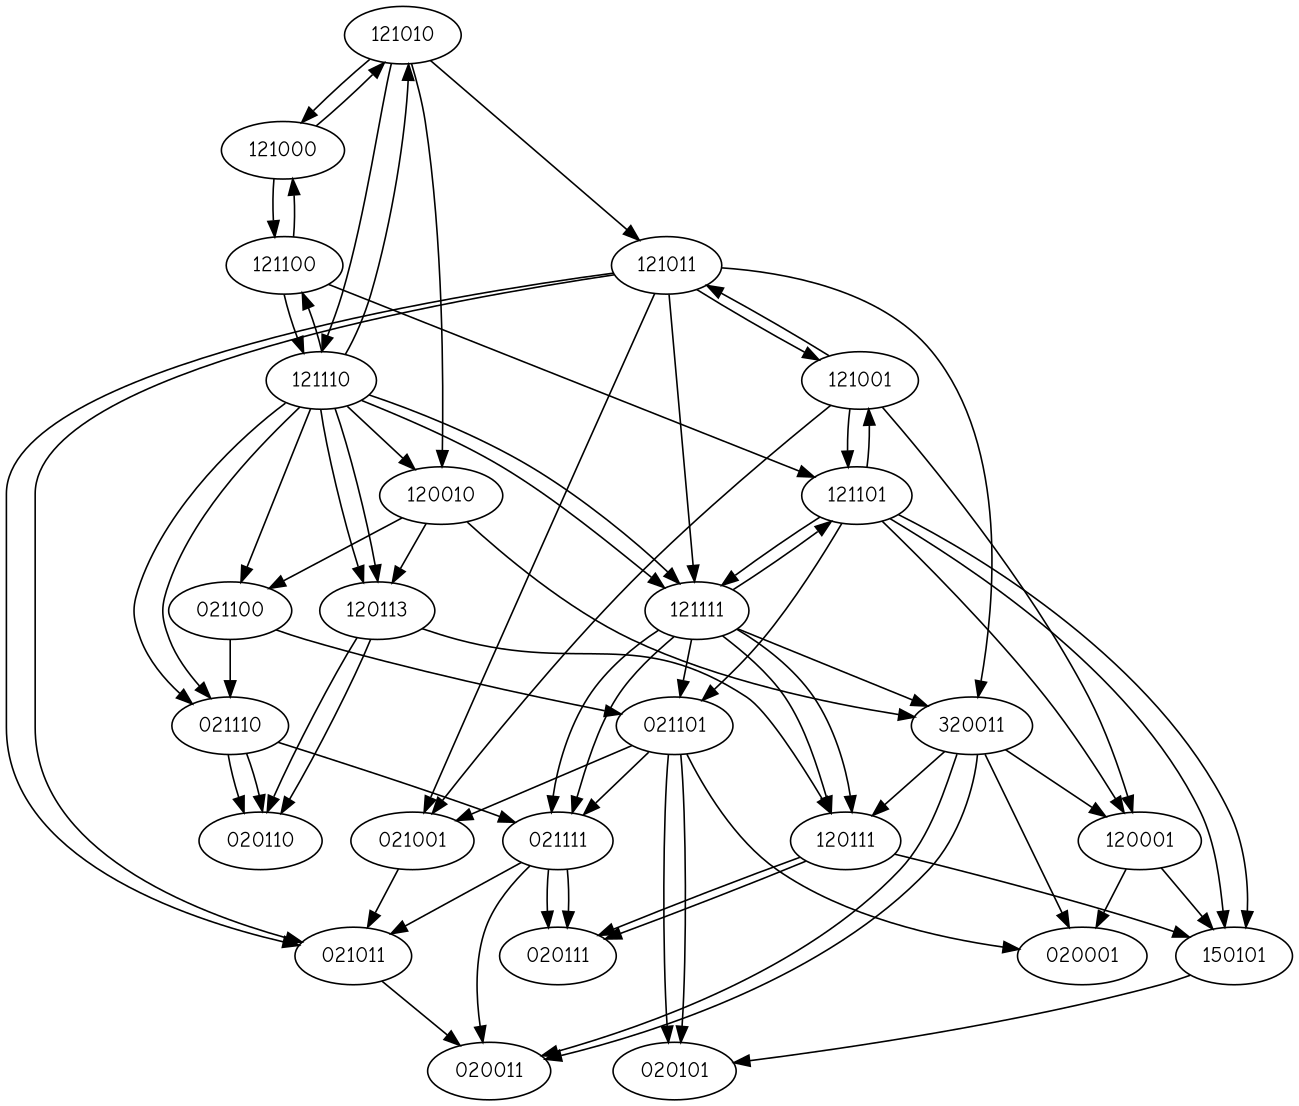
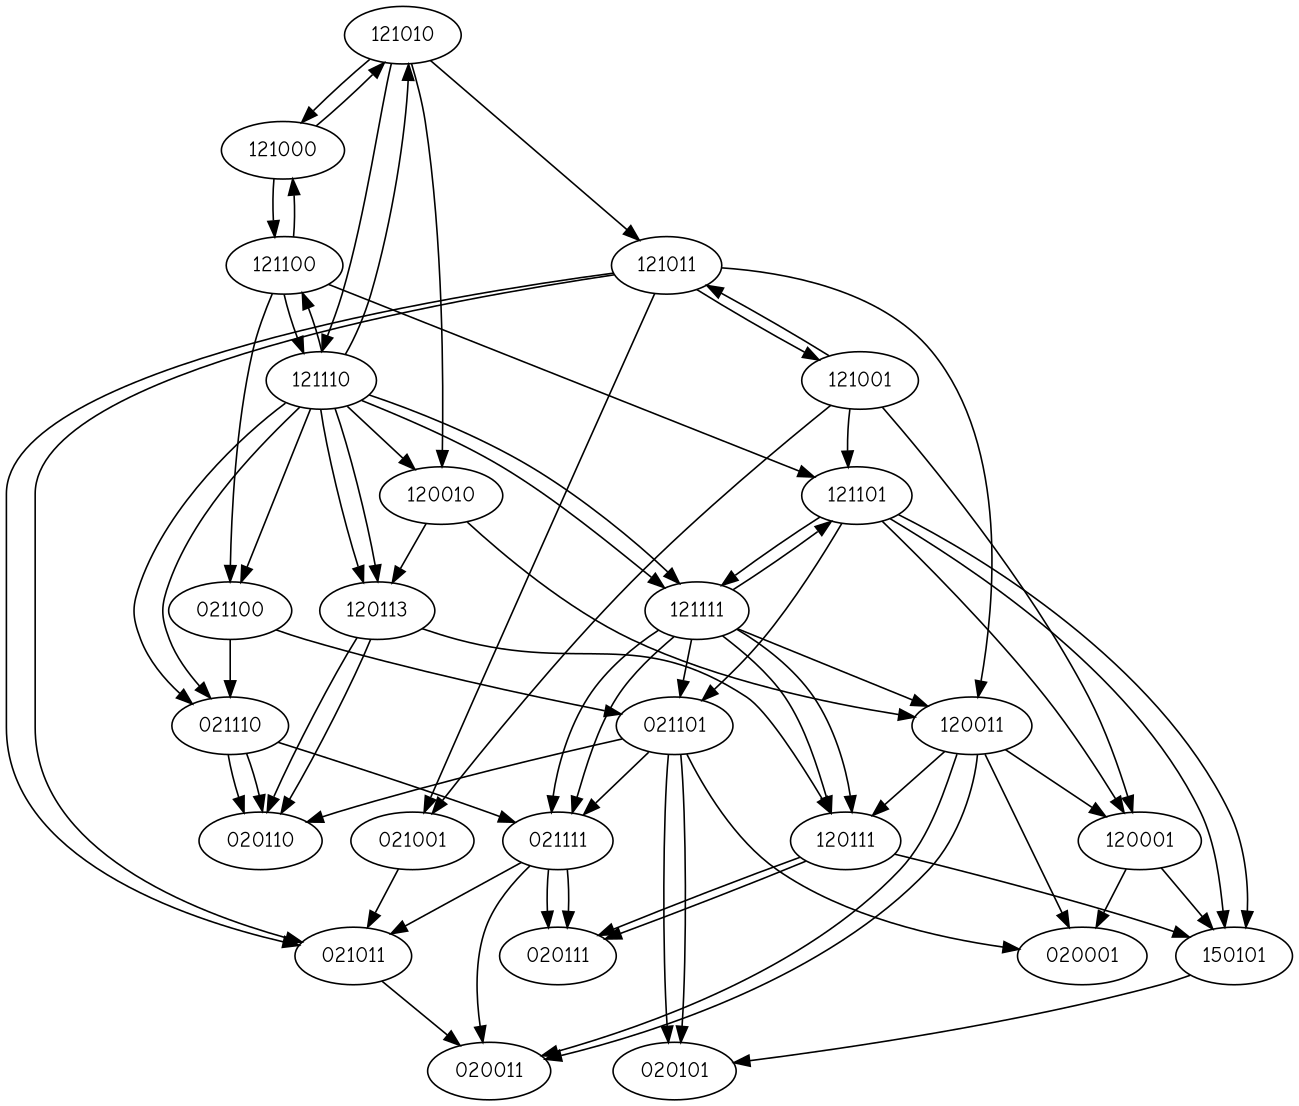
edge "121011" -> "121111": removed
edge "121101" -> "121001": removed
edge "120010" -> "021100": now "121100" -> "021100"
node "320011": label "320011" -> "120011"
edge "021101" -> "021001": now "021101" -> "020110"
